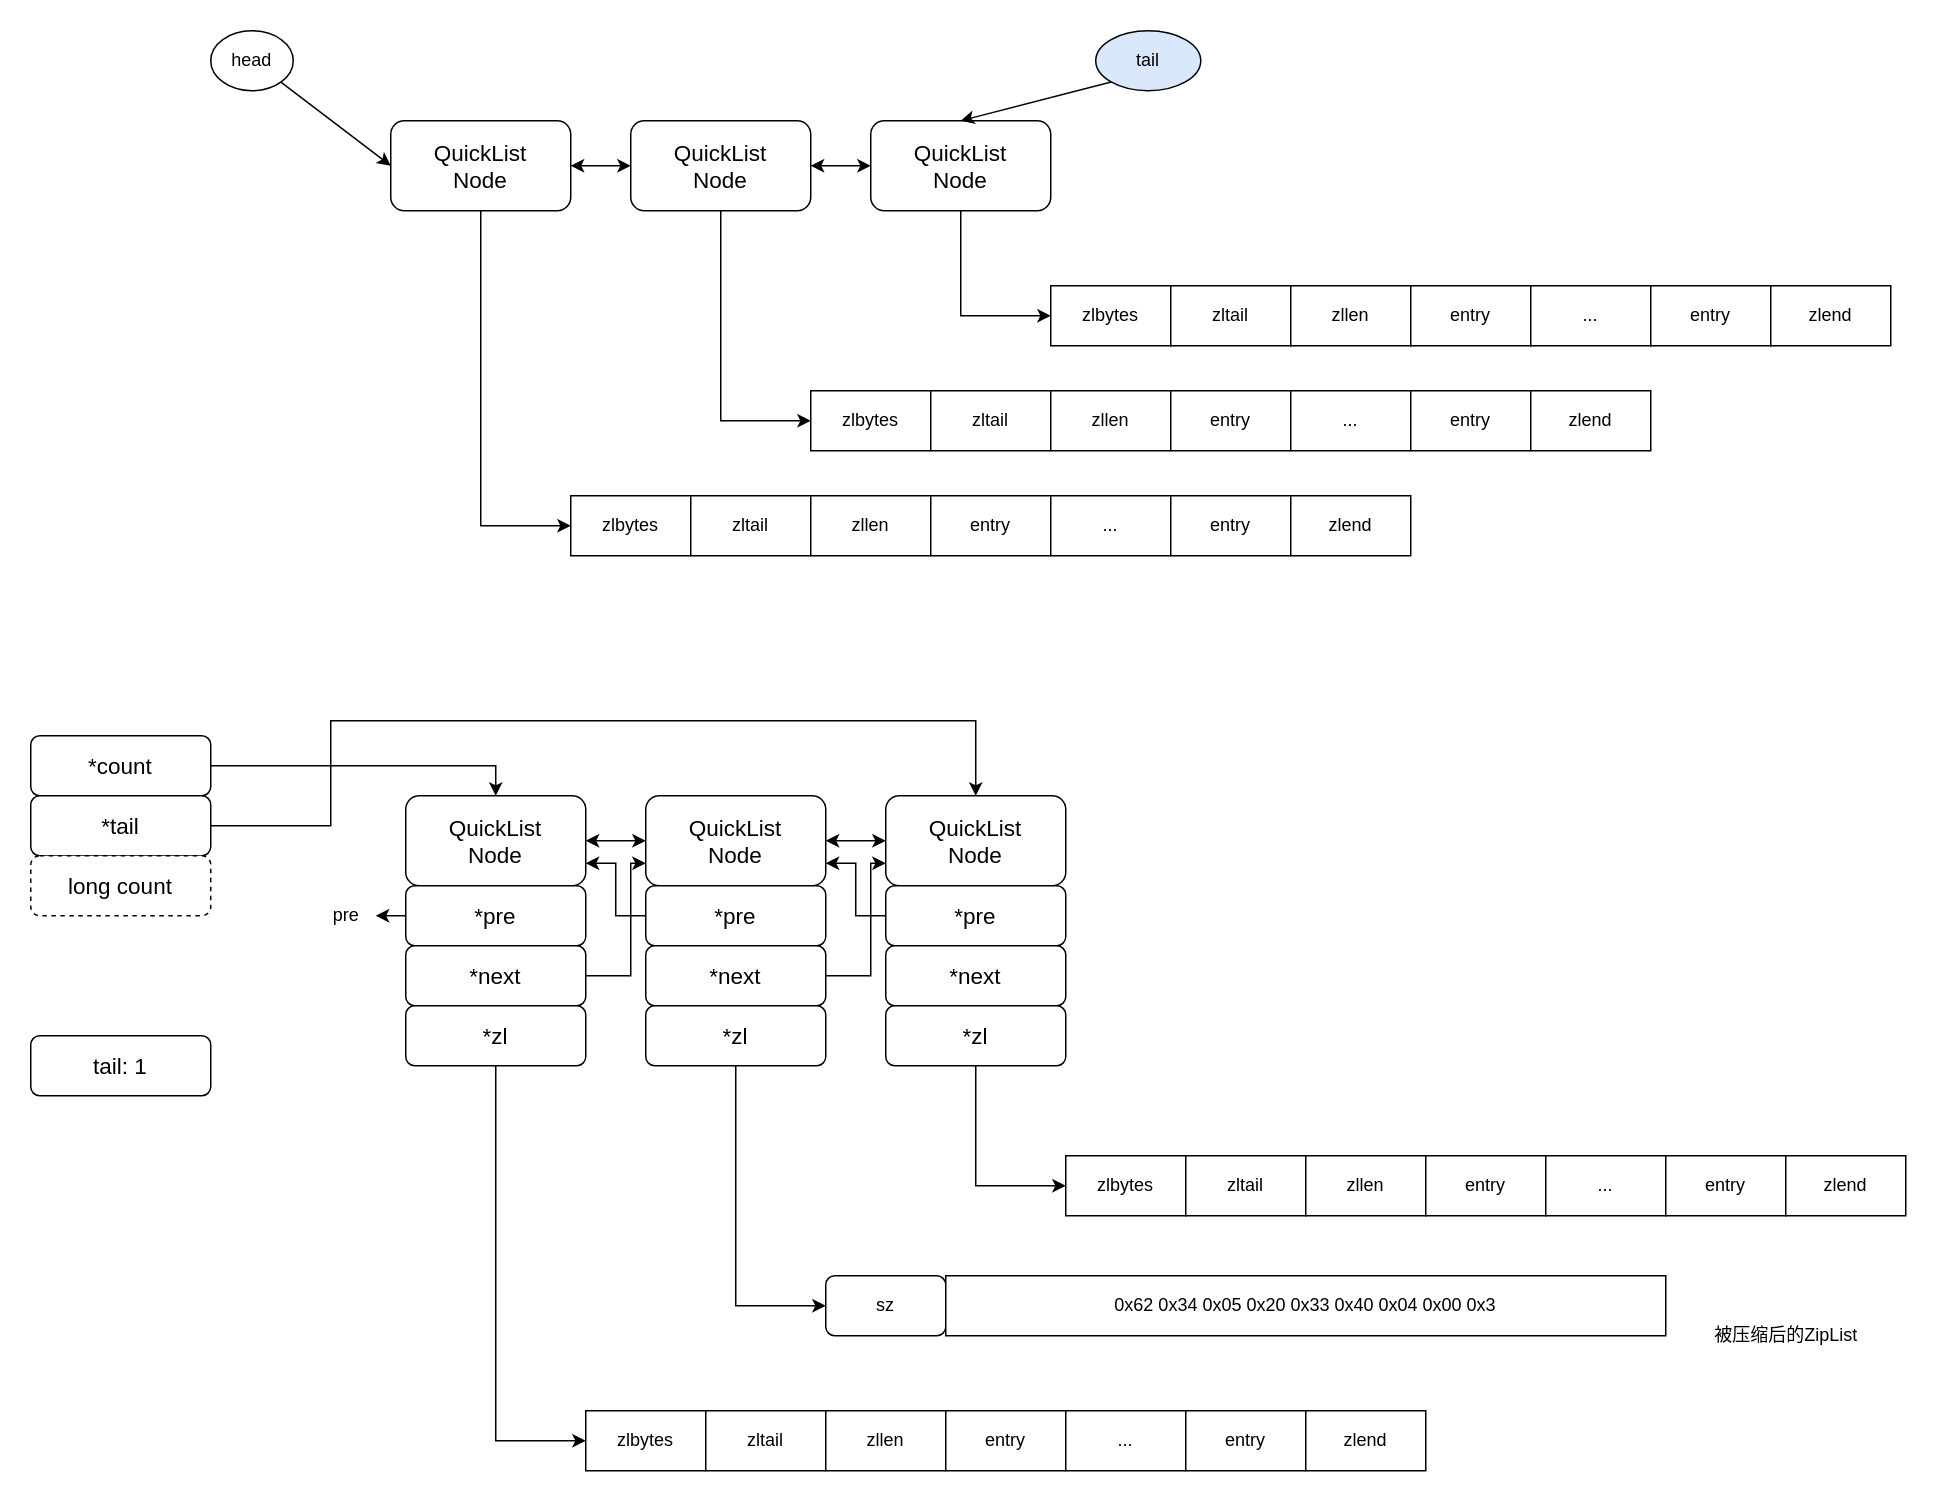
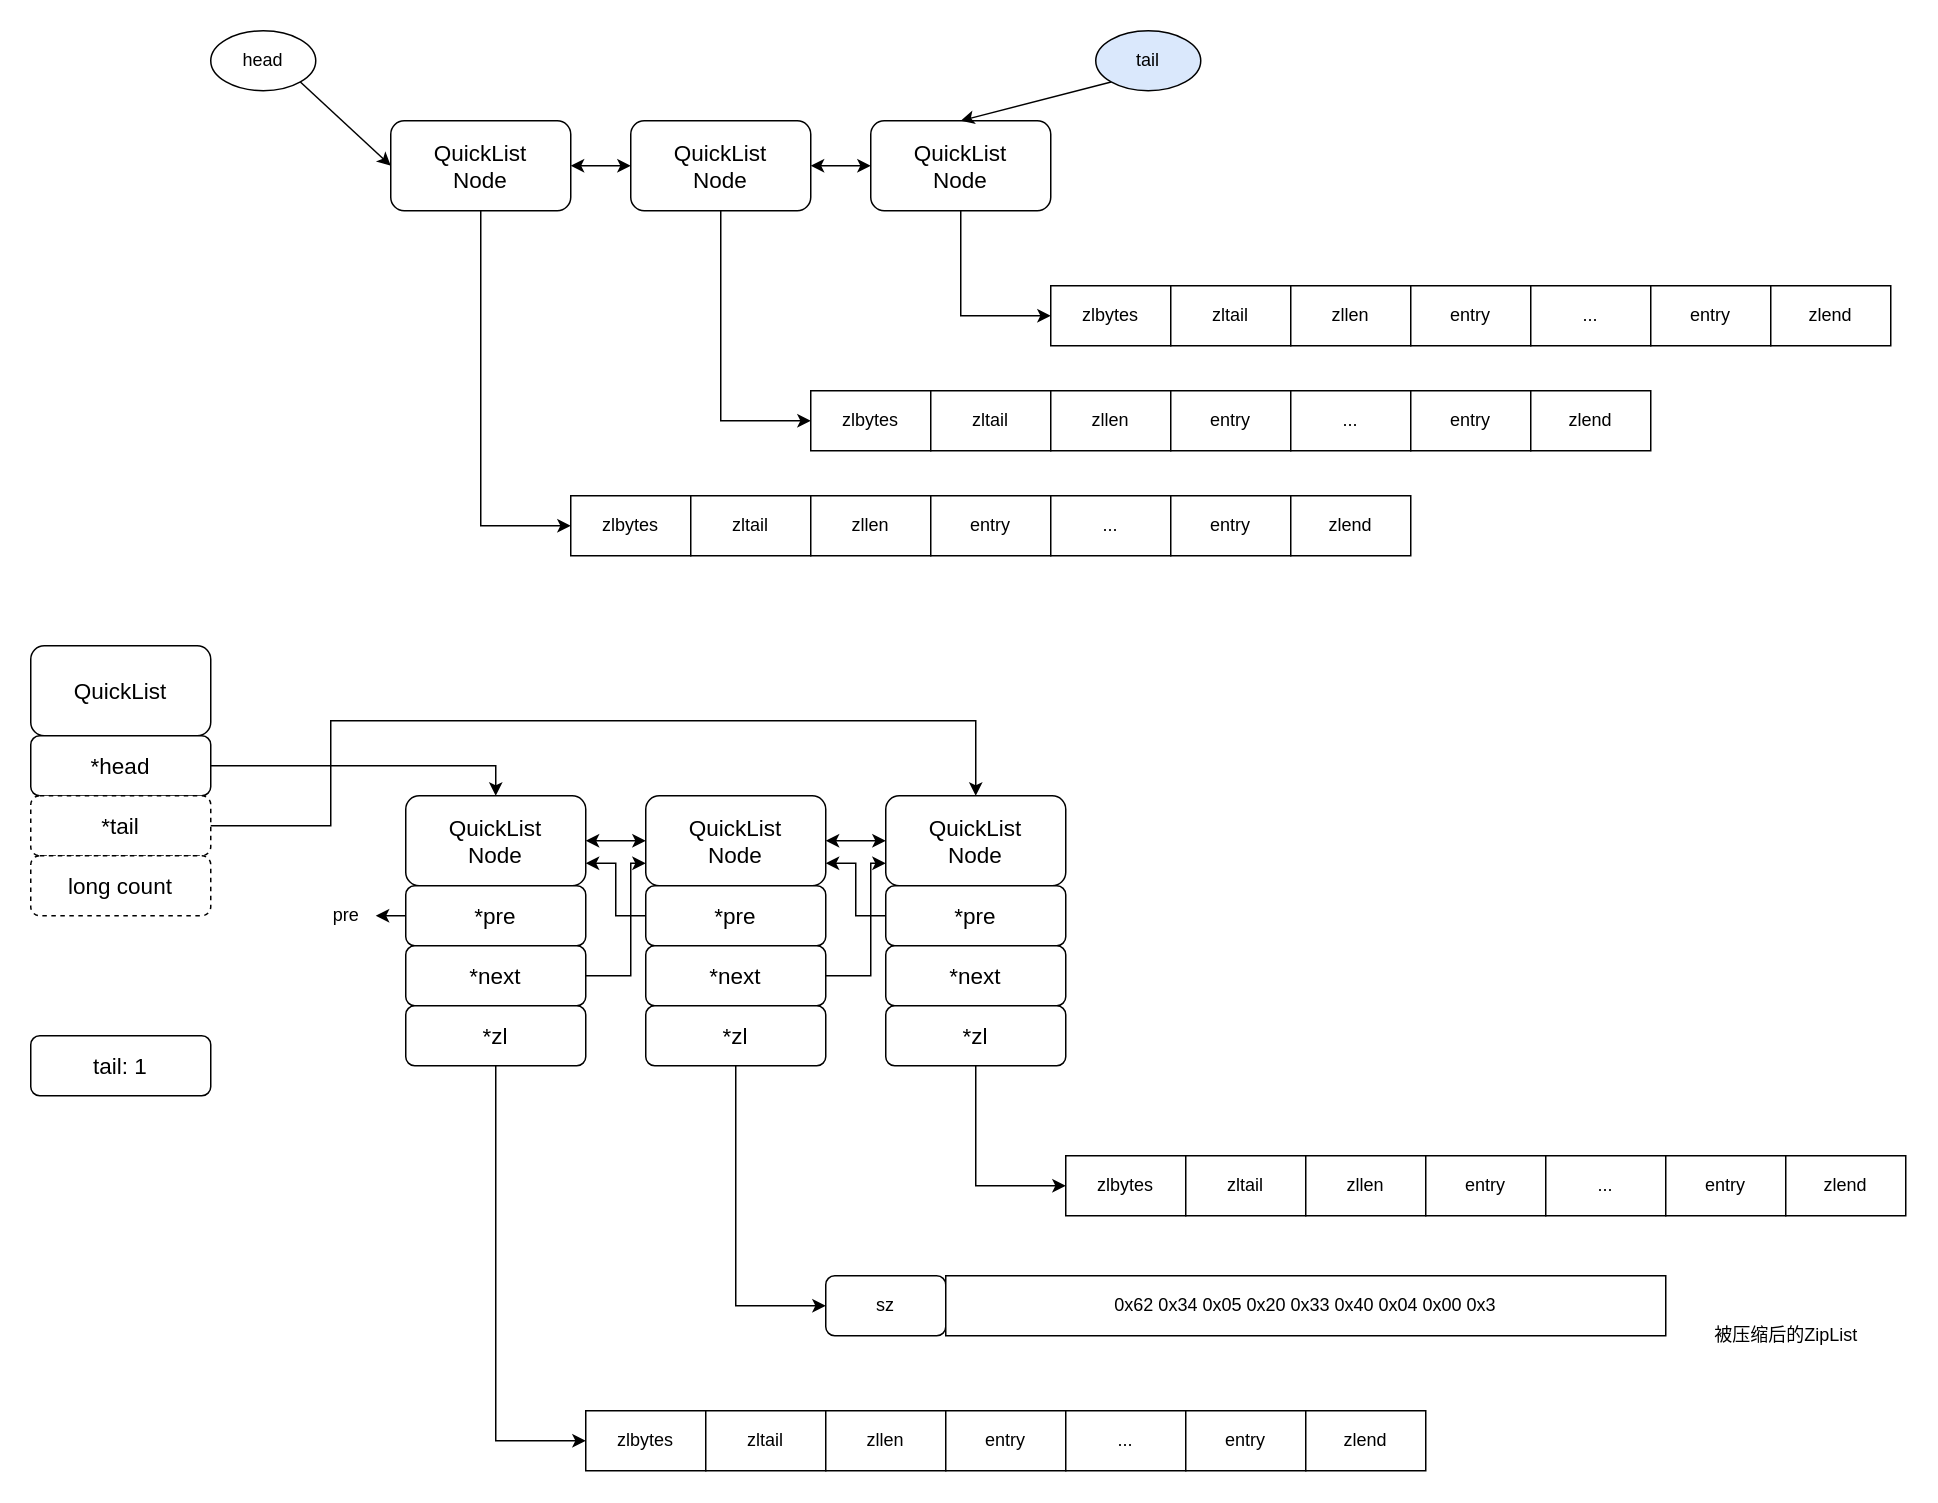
node "head": size 83x60 -> 105x60
node "QuickList": added
node "*count": label "*count" -> "*head"
node "*tail": style solid -> dashed
